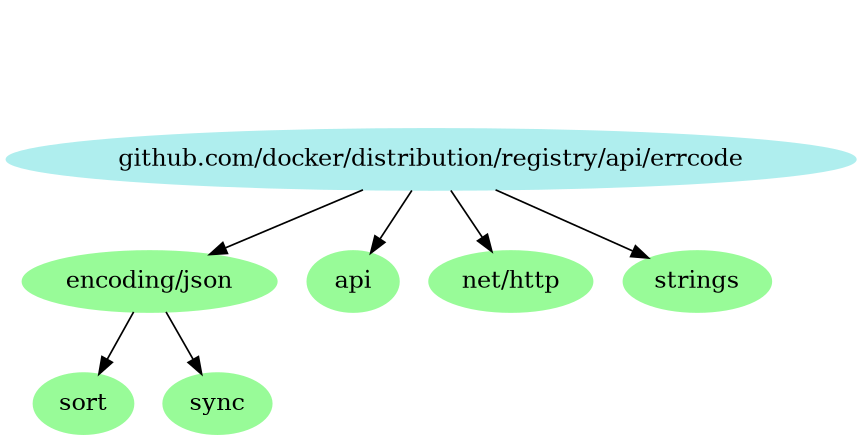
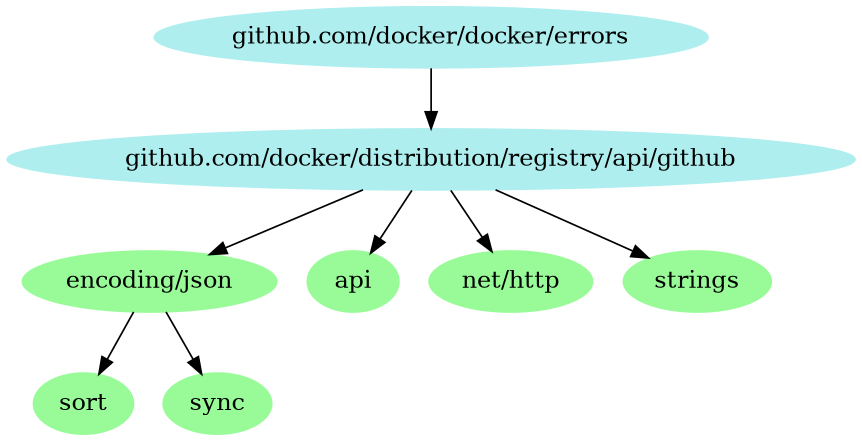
node "github.com/docker/docker/errors": added
node "github.com/docker/distribution/registry/api/errcode": label "github.com/docker/distribution/registry/api/errcode" -> "github.com/docker/distribution/registry/api/github"
